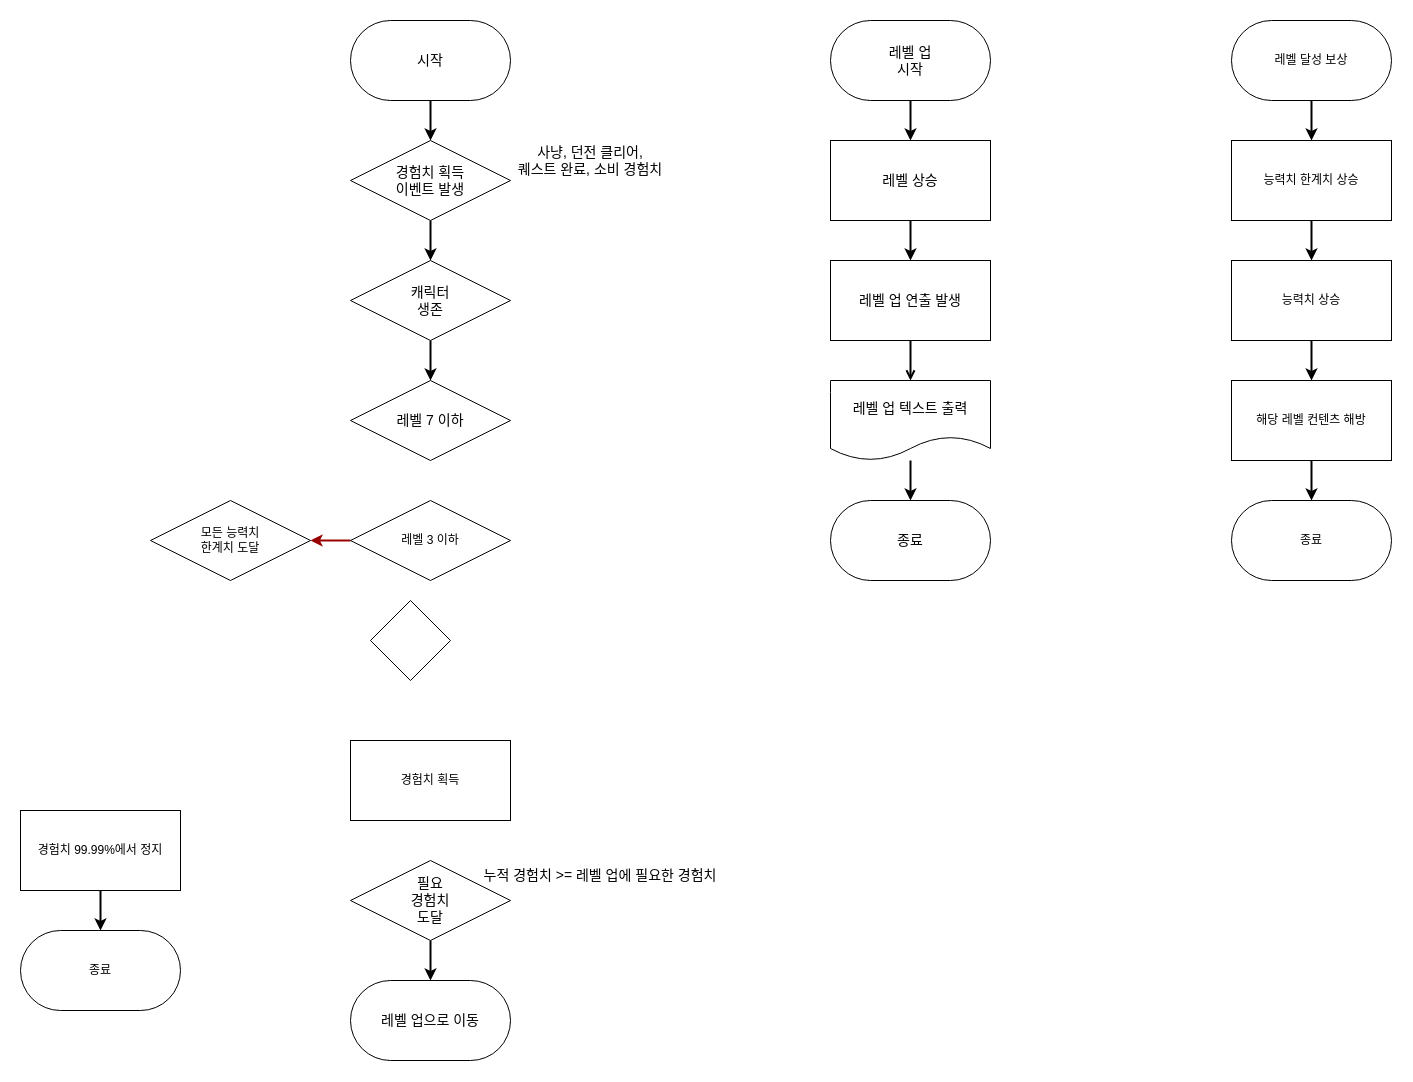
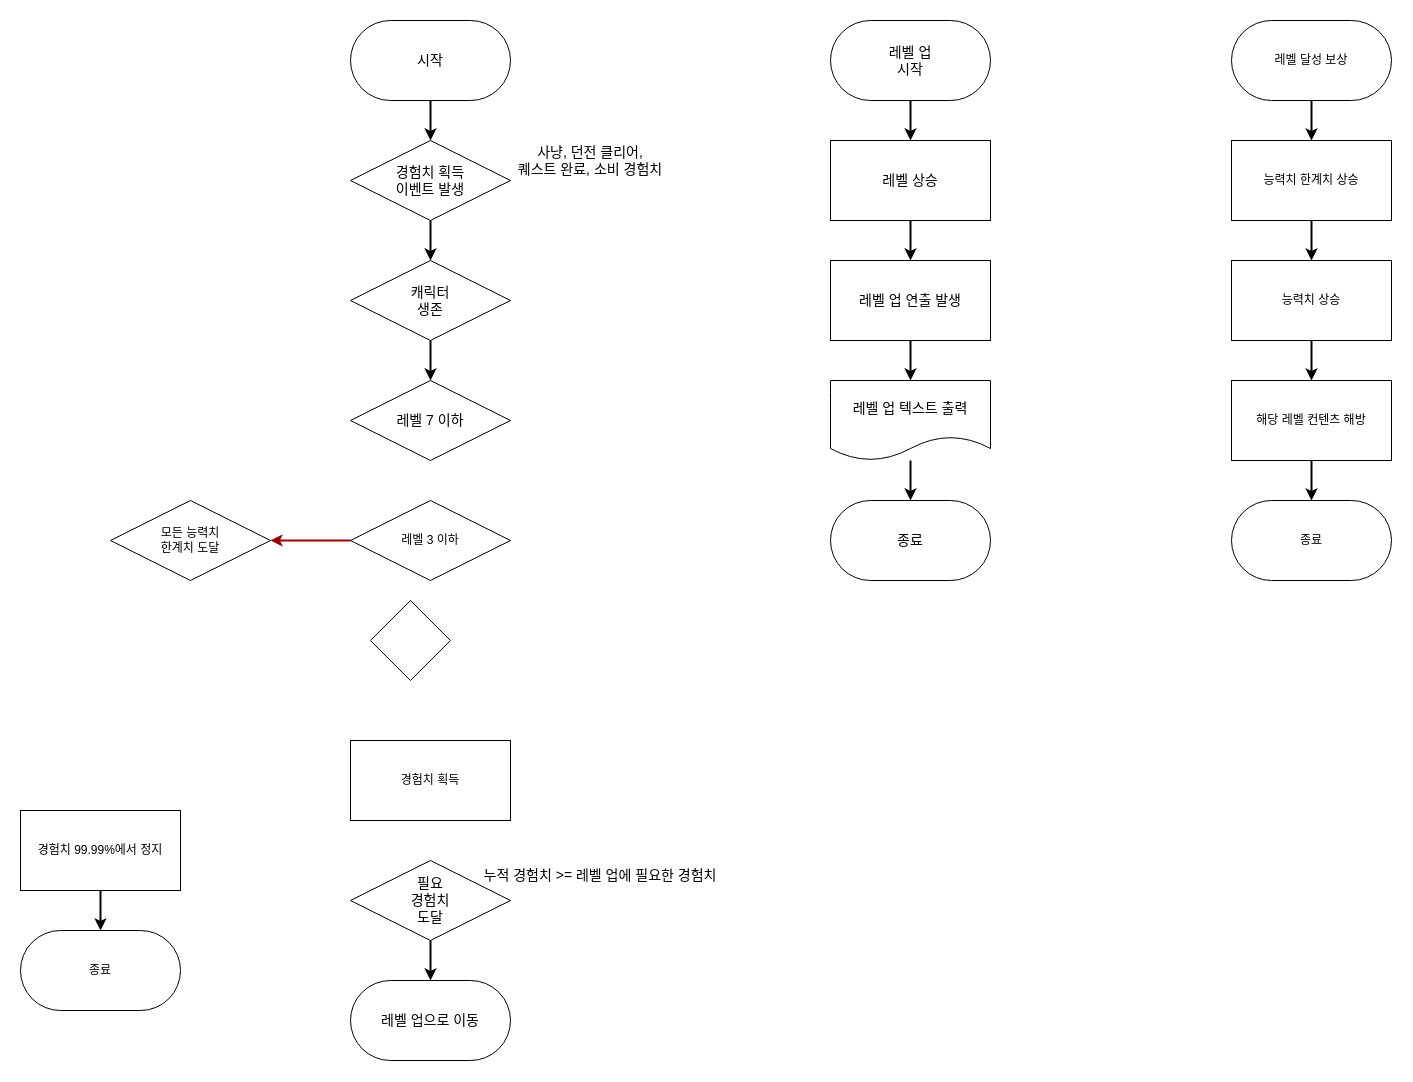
edge "레벨 업 연출 발생" -> "레벨 업 텍스트 출력": arrowhead open -> classic
node "모든 능력치 한계치 도달": moved (231, 541) -> (191, 541)
